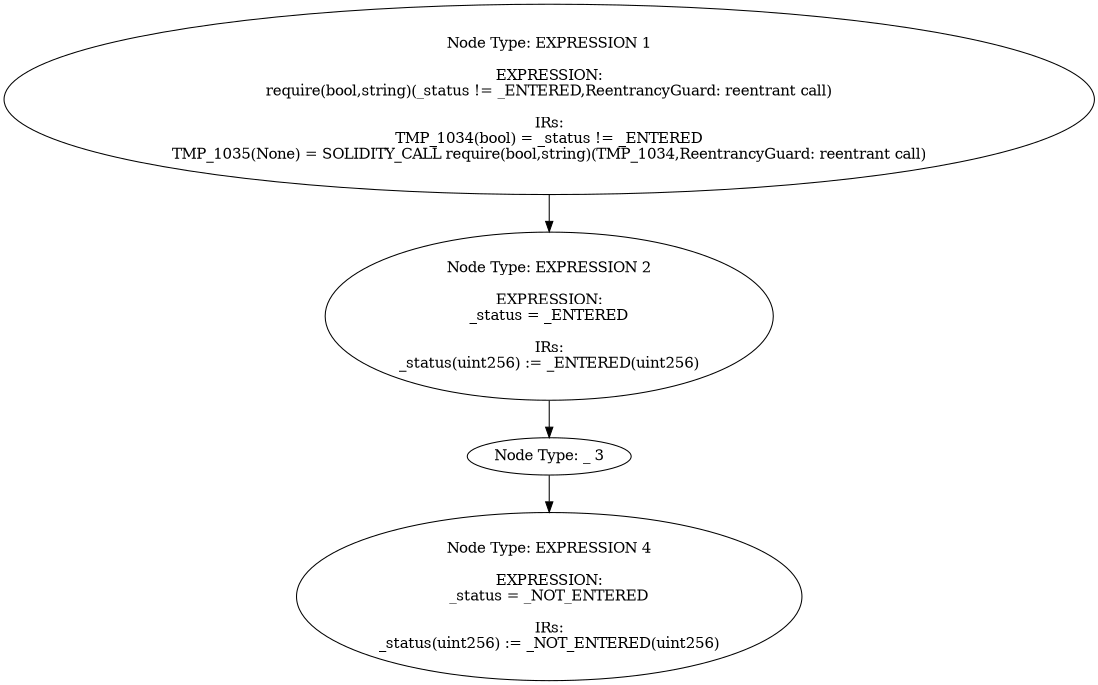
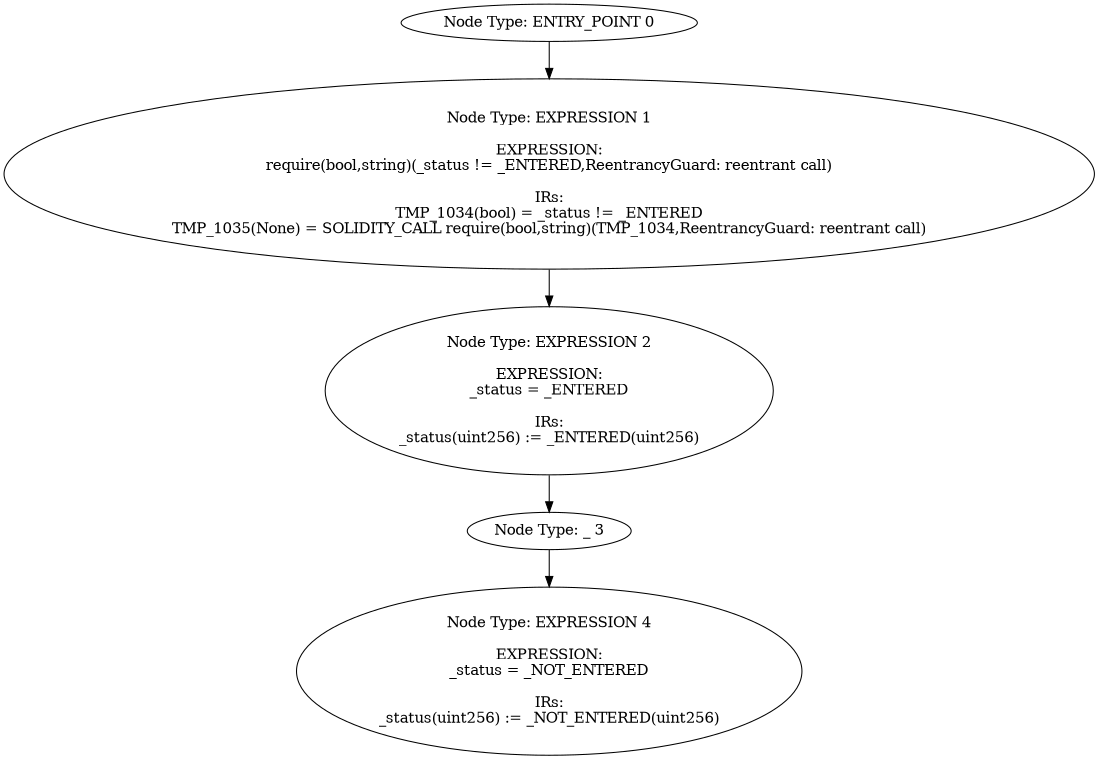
node "Node Type: ENTRY_POINT 0": added
